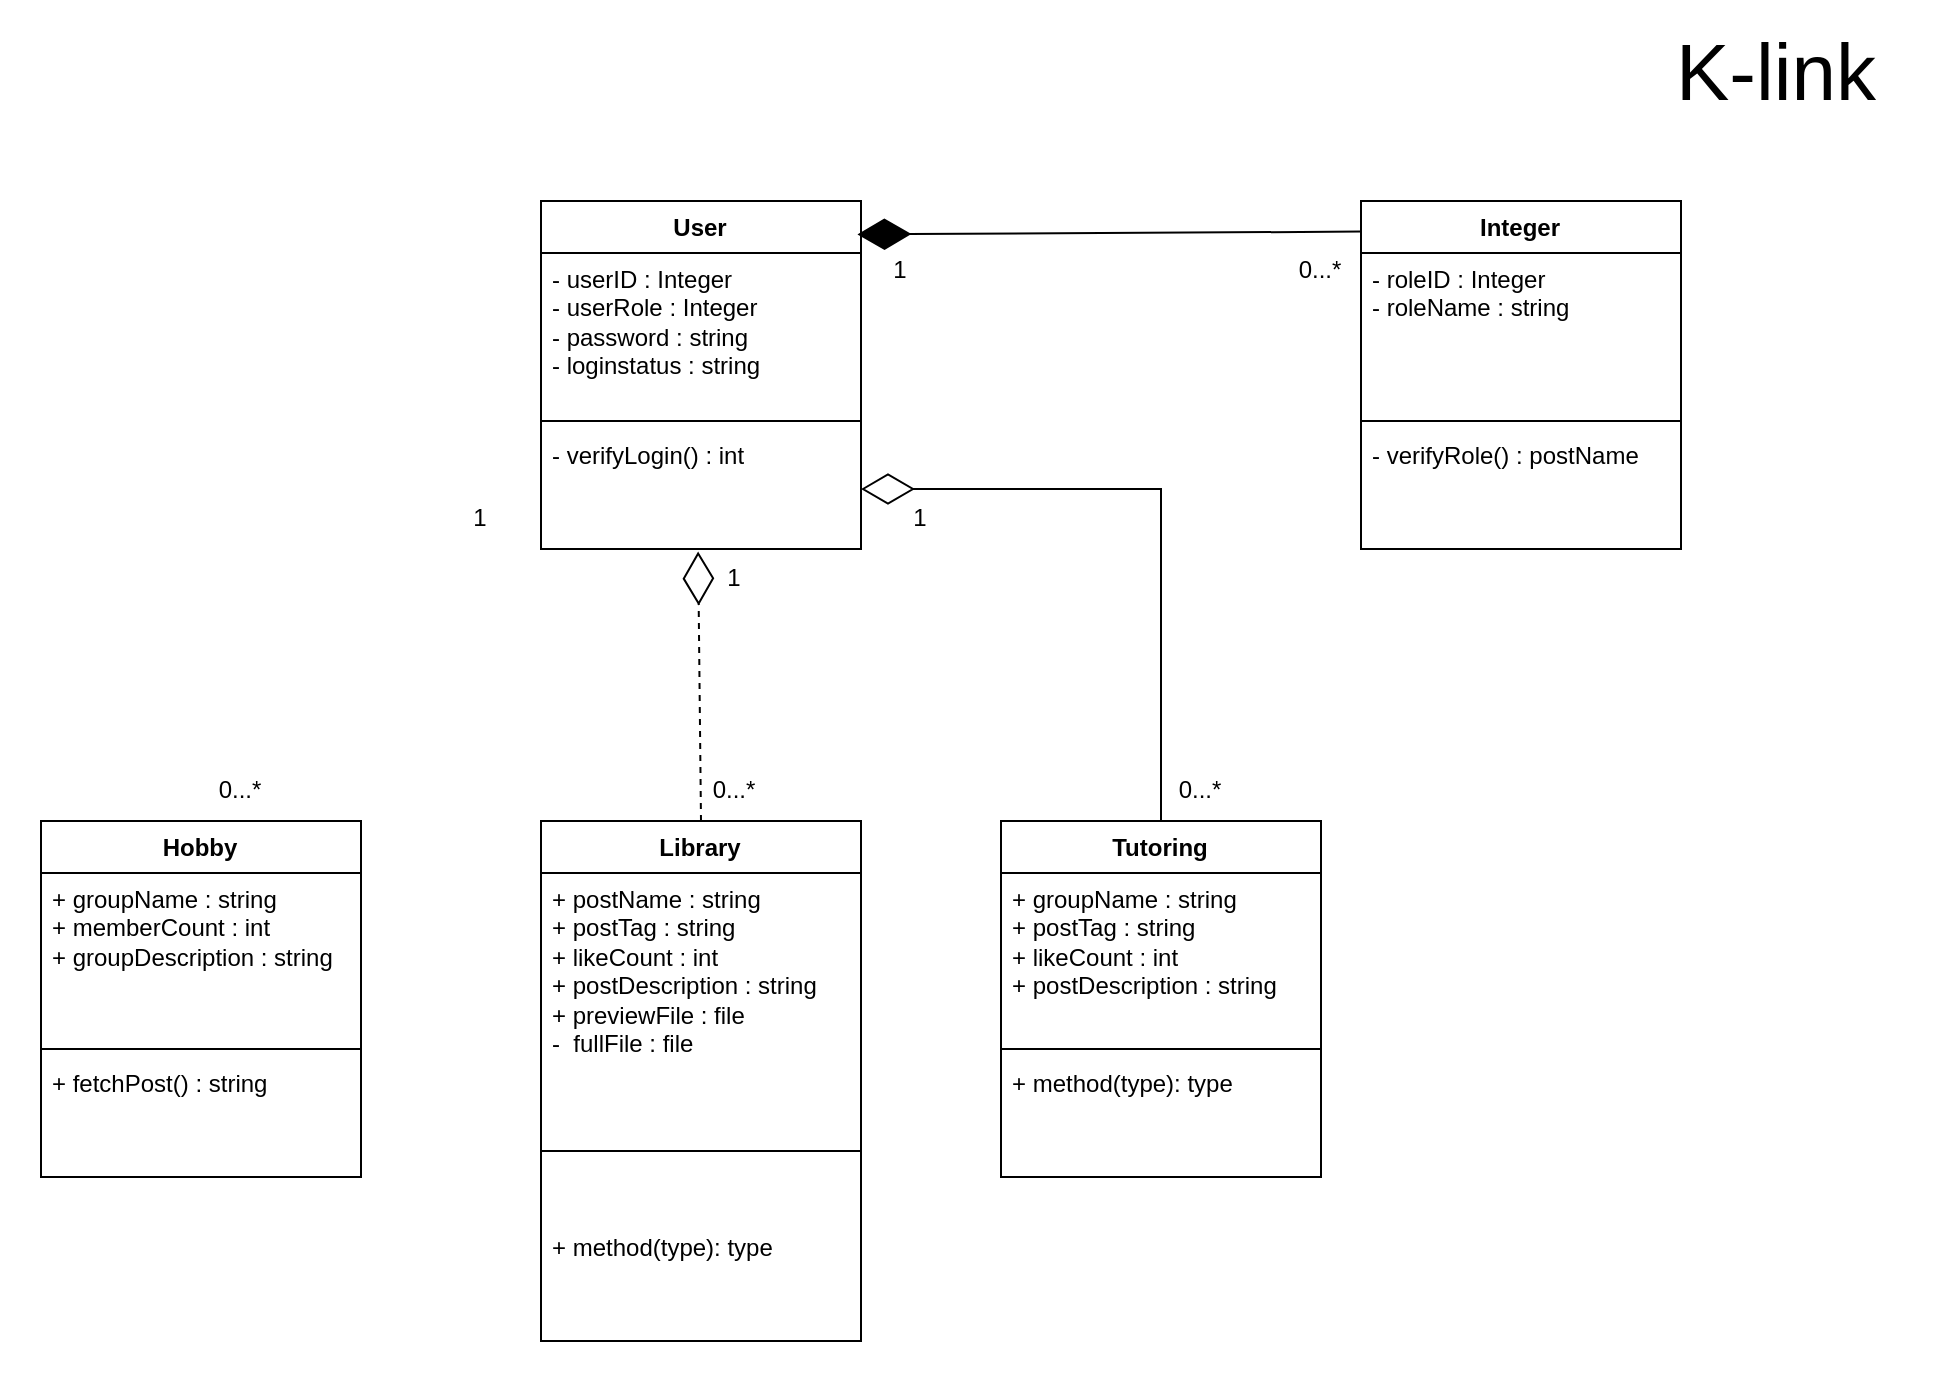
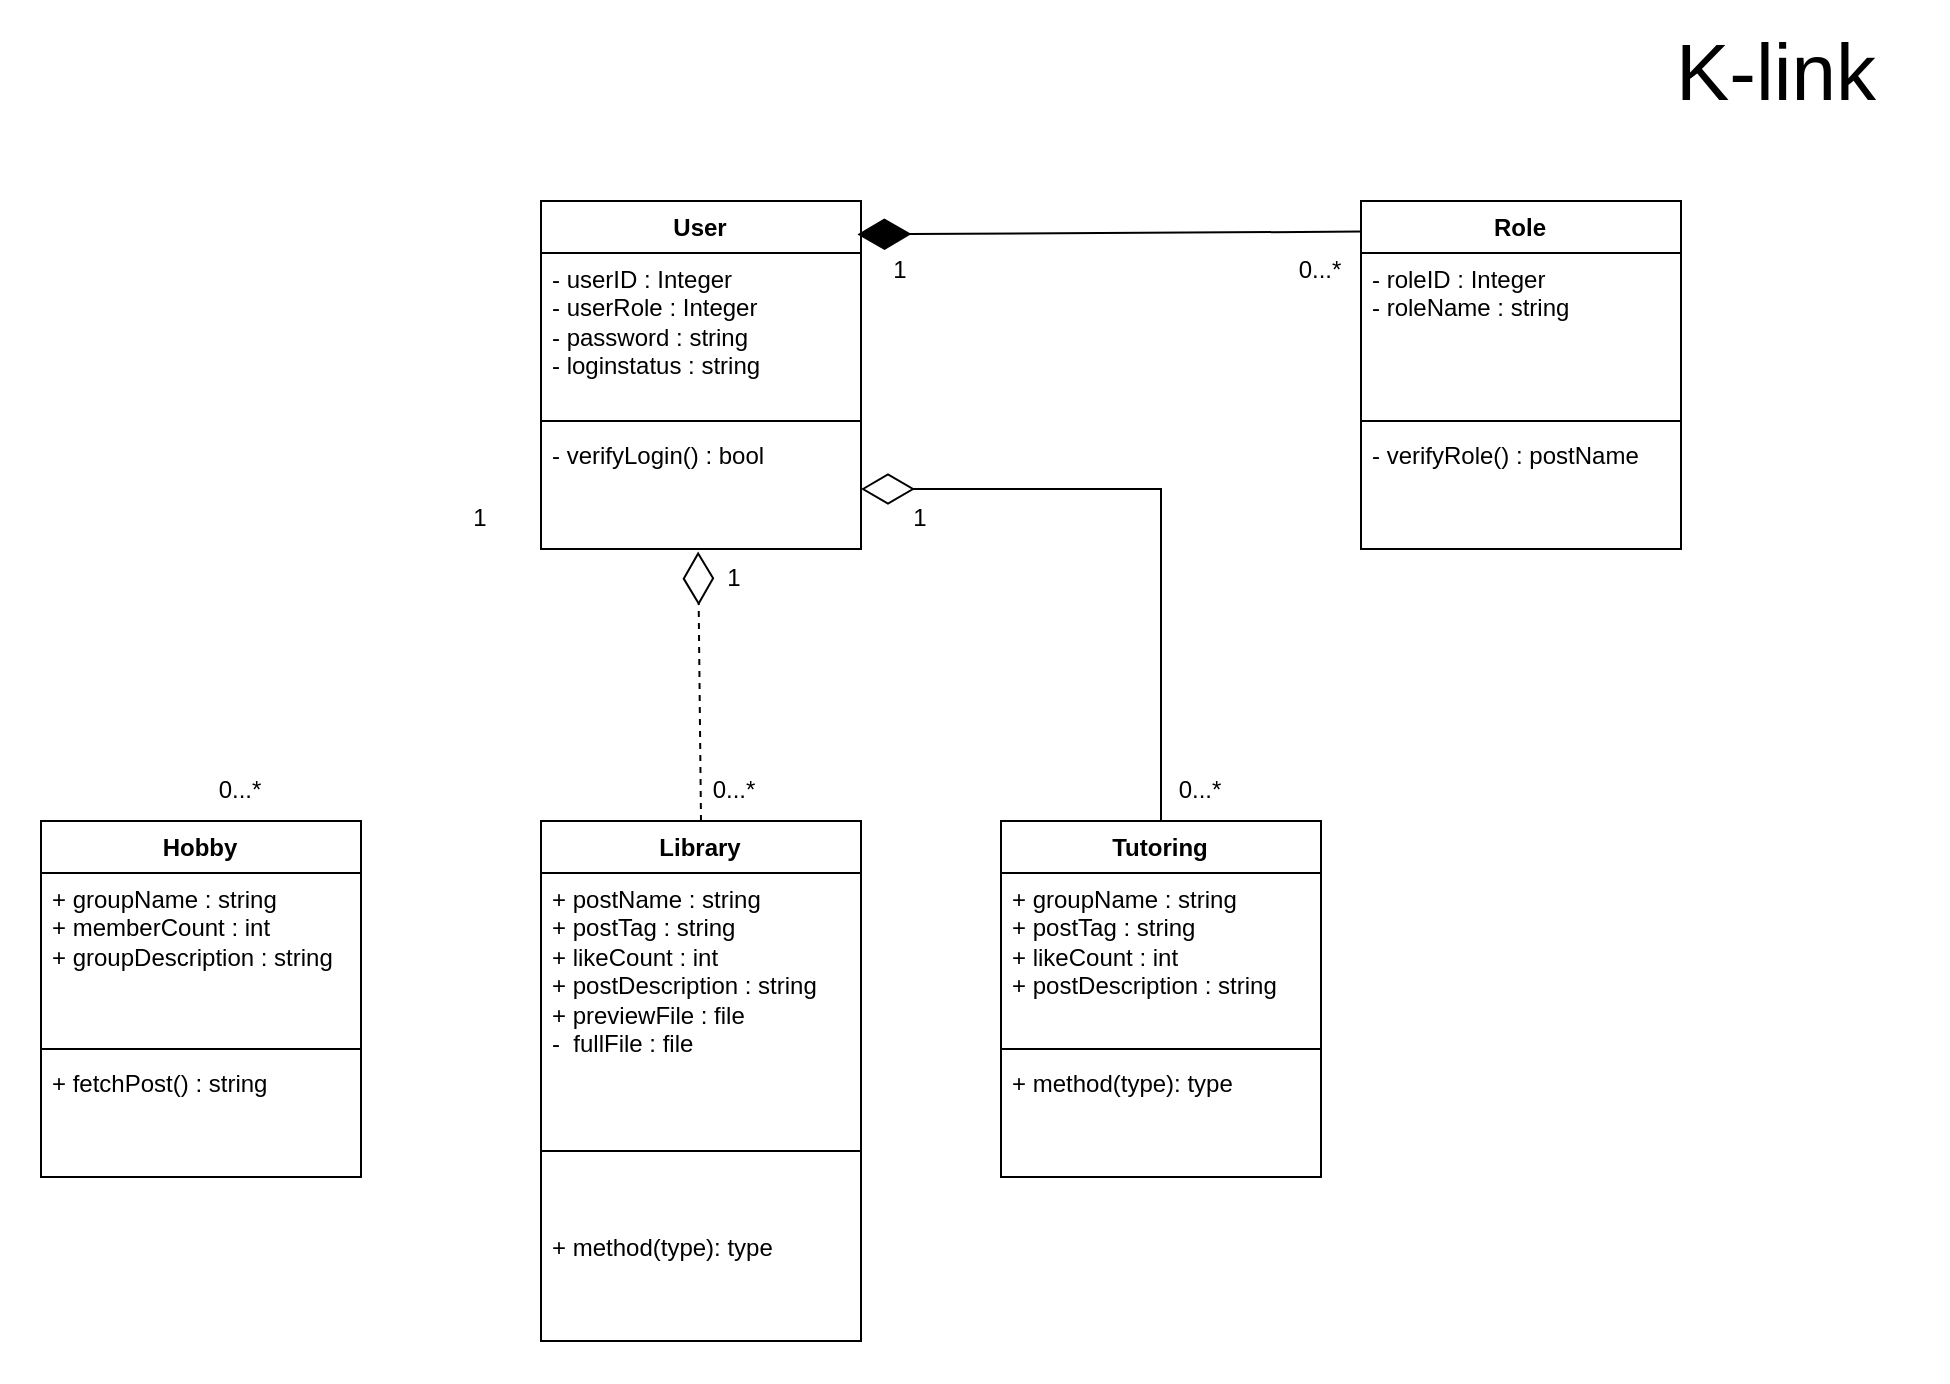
node "Integer": label "Integer" -> "Role"
node "- verifyLogin() : int": label "- verifyLogin() : int" -> "- verifyLogin() : bool"
